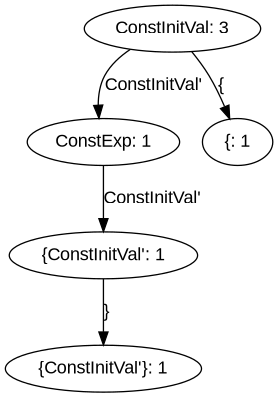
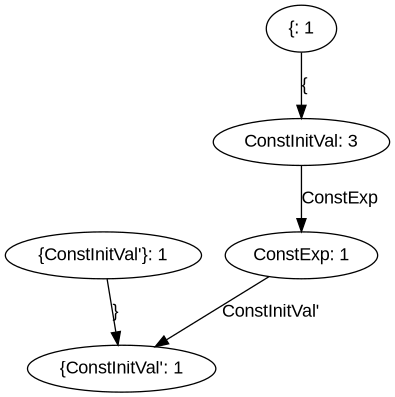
edge "ConstInitVal: 3" -> "{: 1": reversed
edge "ConstInitVal: 3" -> "ConstExp: 1": label "ConstInitVal'" -> "ConstExp"
edge "{ConstInitVal': 1" -> "{ConstInitVal'}: 1": reversed
